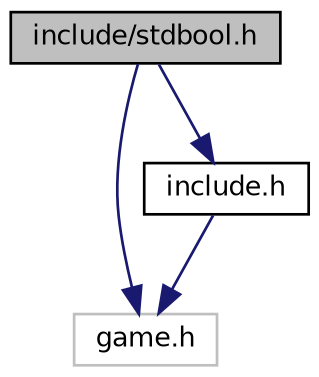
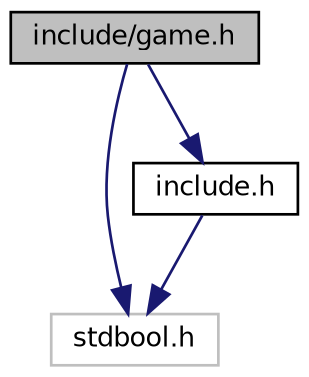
node "include/stdbool.h": label "include/stdbool.h" -> "include/game.h"
node "game.h": label "game.h" -> "stdbool.h"
